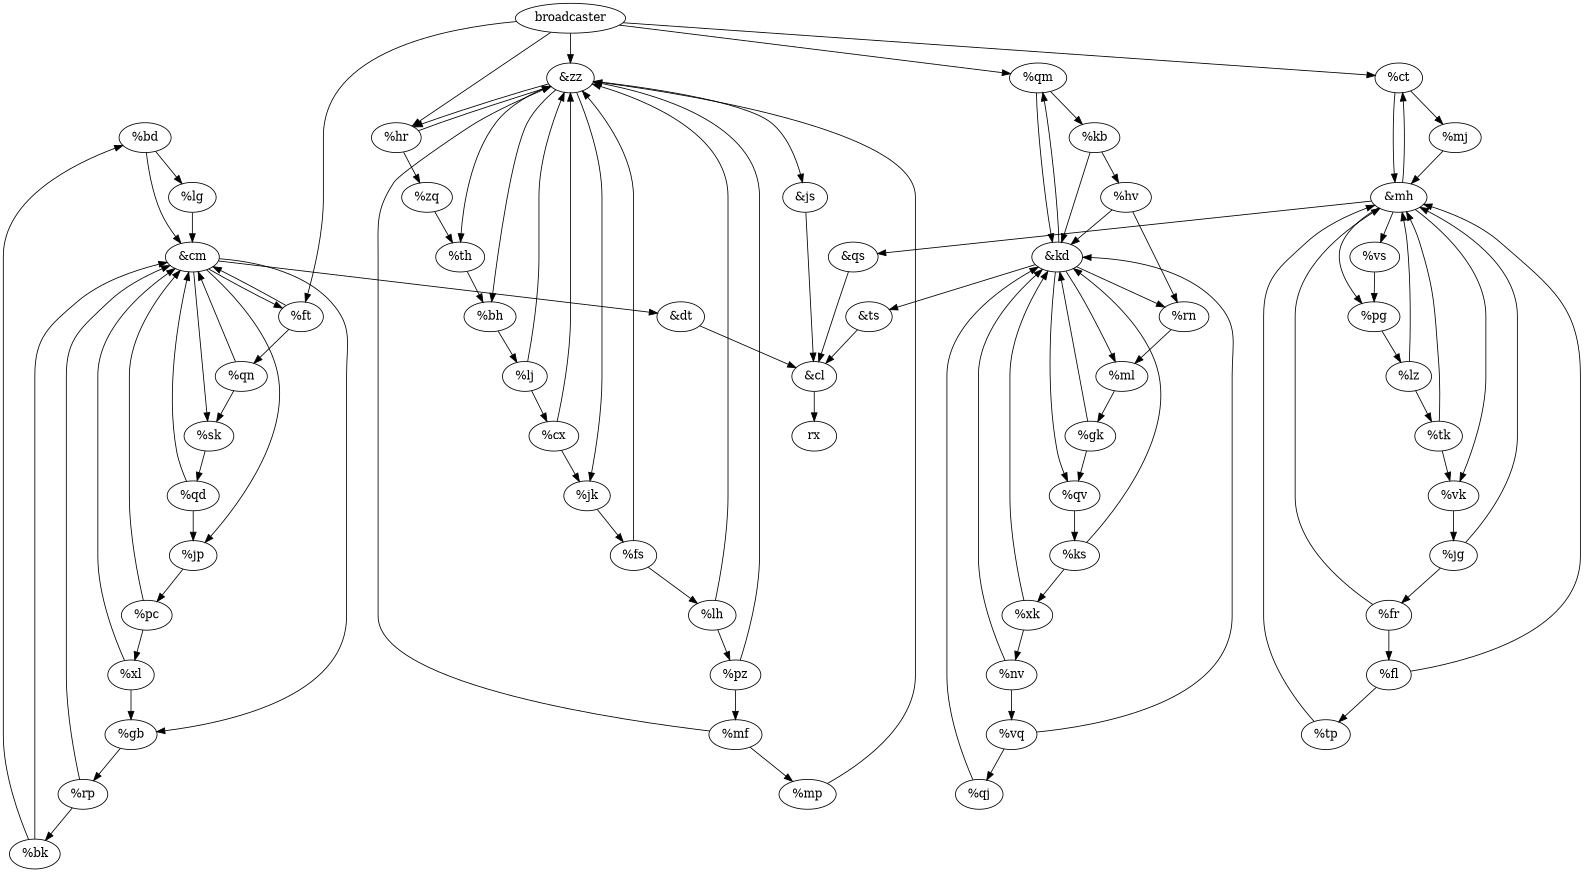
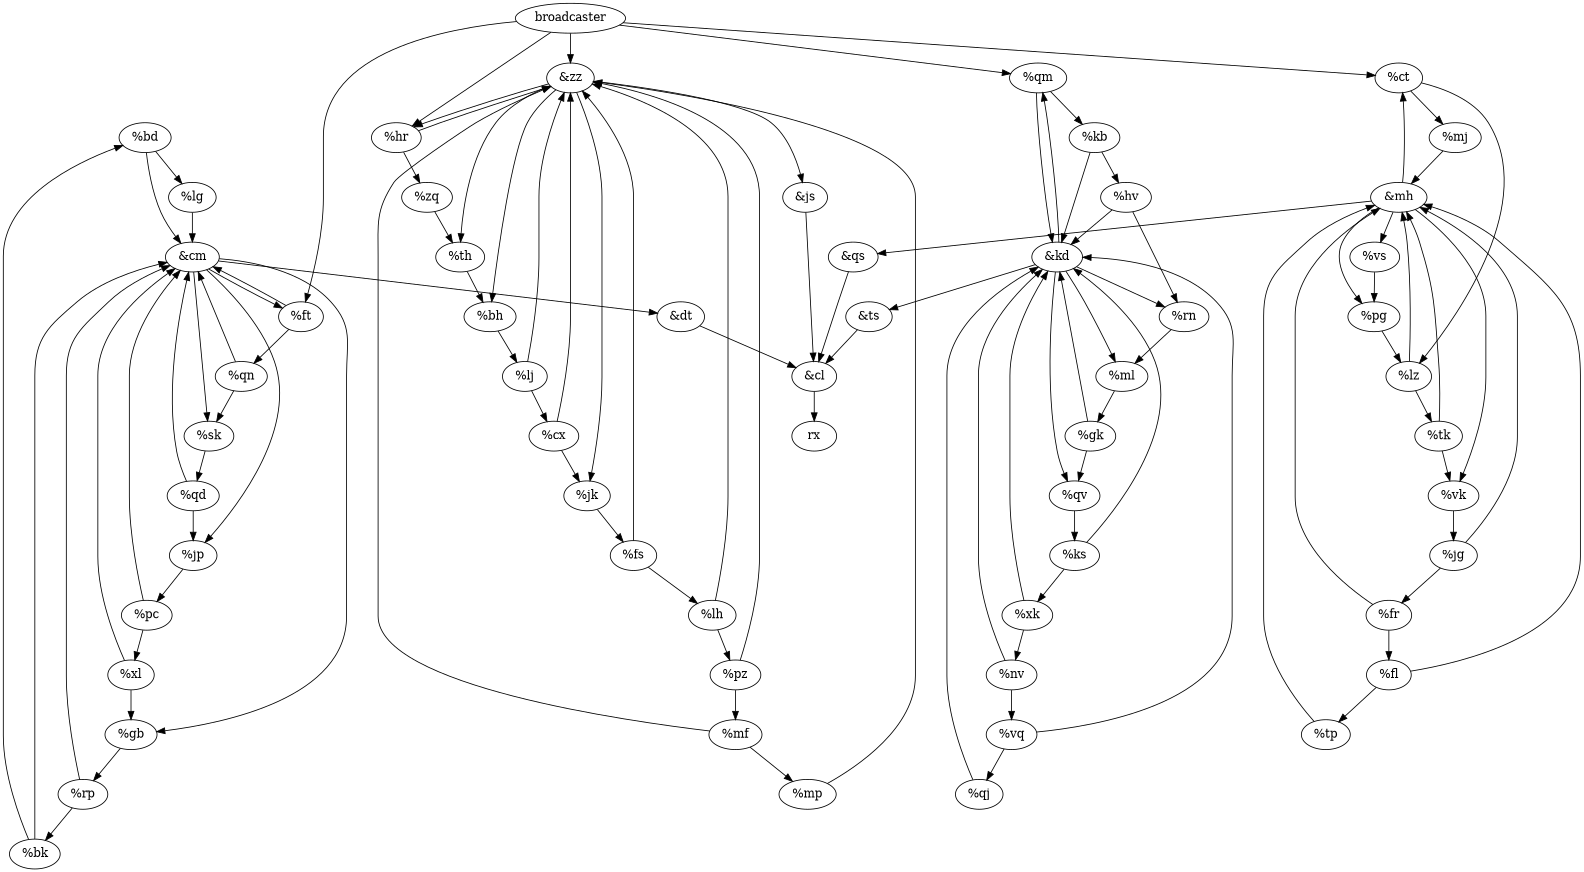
edge "%ct" -> "&mh": now "%ct" -> "%lz"
